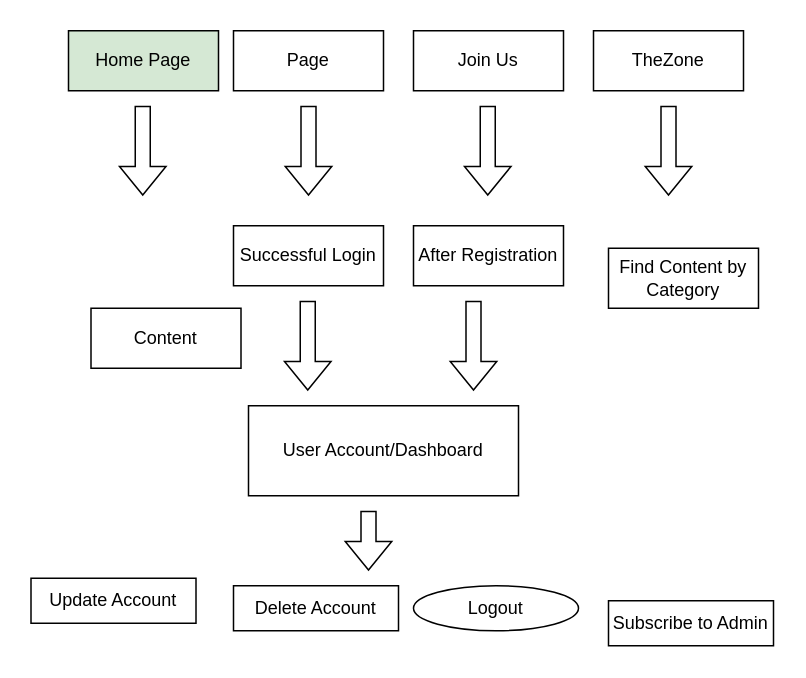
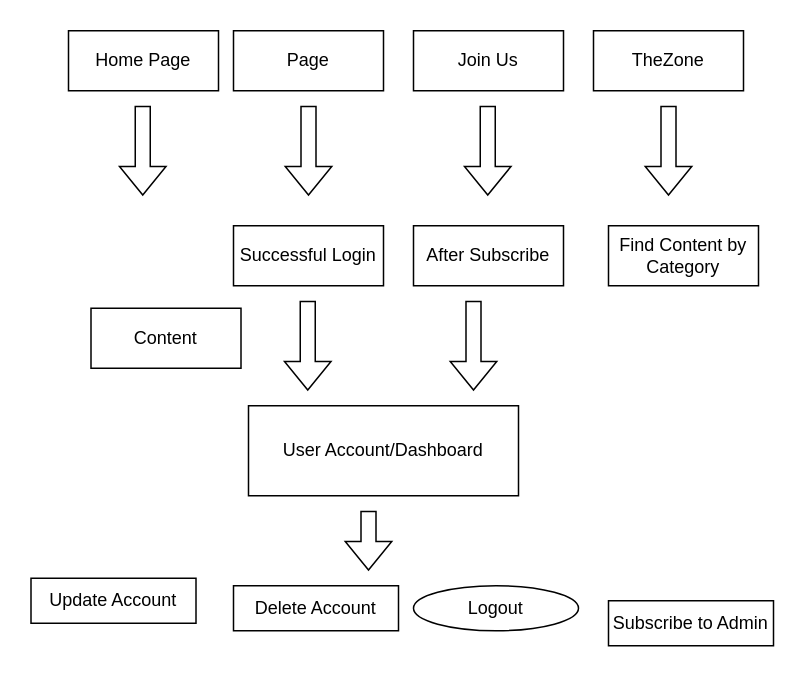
node "Home Page": fillcolor #d5e8d4 -> #ffffff
node "After Registration": label "After Registration" -> "After Subscribe"
node "Find Content by Category": moved (683, 278) -> (683, 256)
